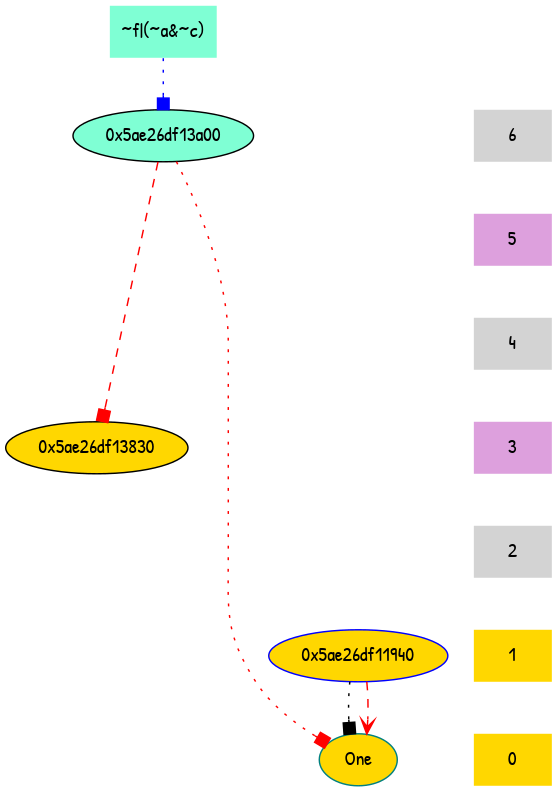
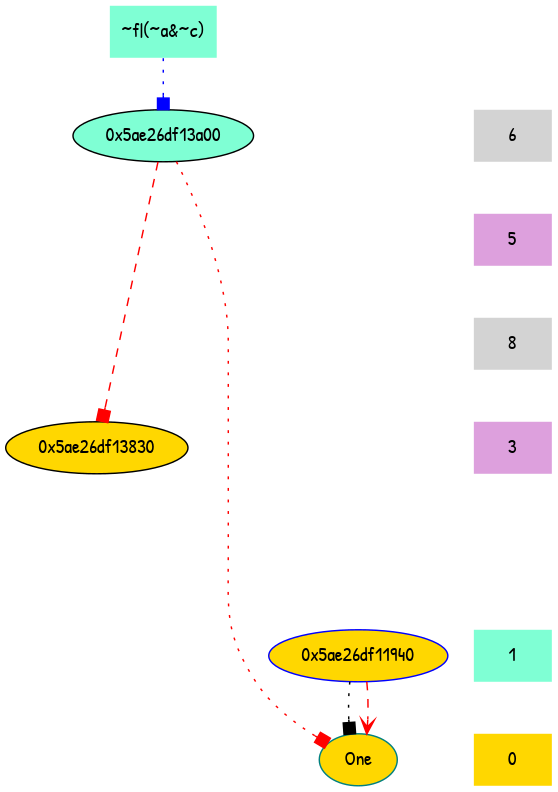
node "4": label "4" -> "8"
node "2": removed
node "1": fillcolor gold -> aquamarine
